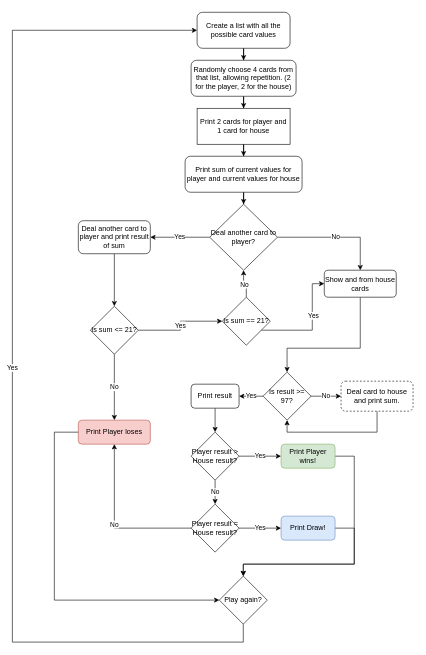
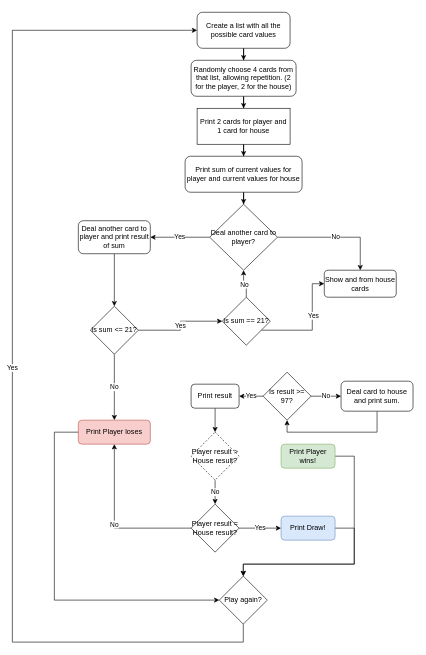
edge "Show and from house cards" -> "Is result >= 97?": removed
node "Deal card to house and print sum.": style dashed -> solid
node "Player result > House result?": style solid -> dashed
edge "Player result > House result?" -> "Print Player wins!": removed, label "Yes"
